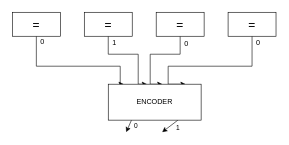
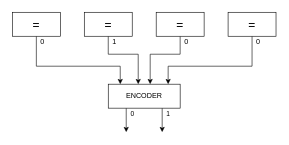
node "ENCODER": size 93x36 -> 72x24
